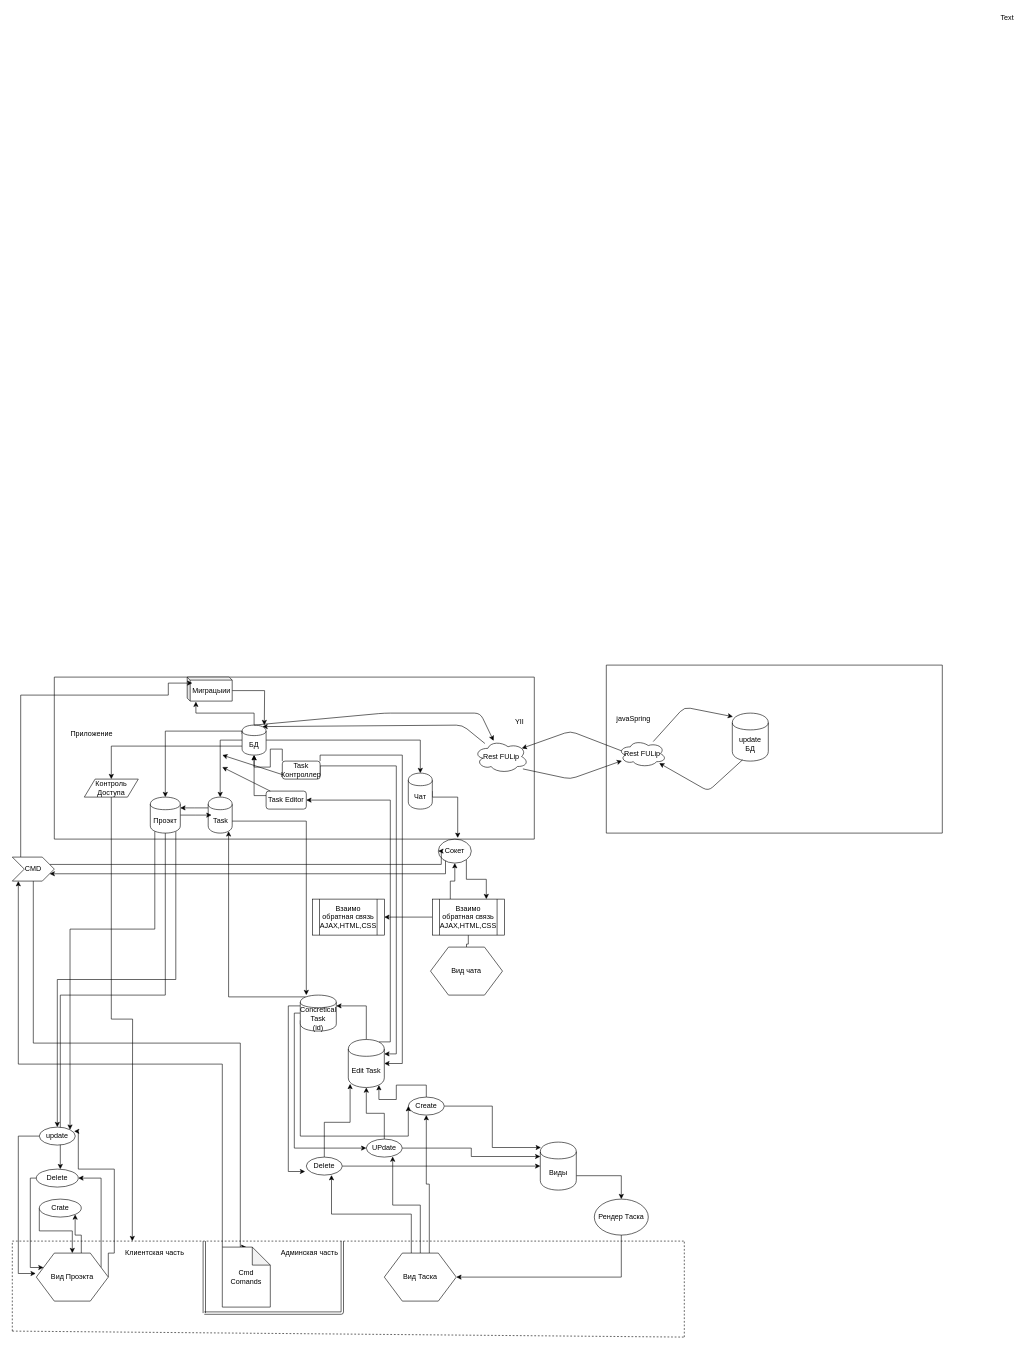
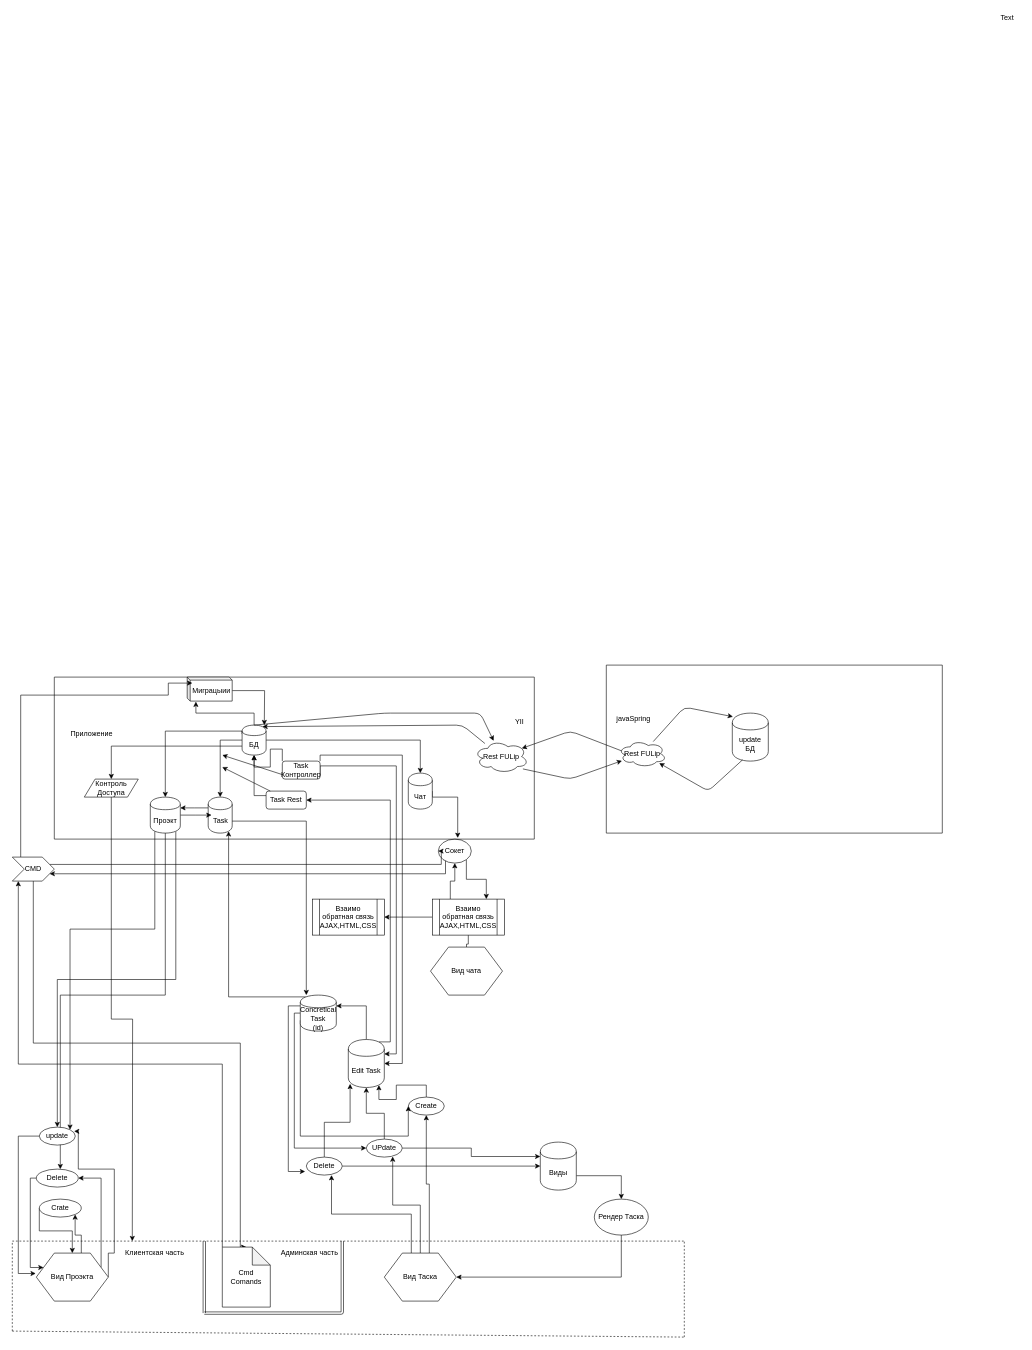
node "Task Editor": label "Task Editor" -> "Task Rest"
edge "Create" -> "Виды": removed
